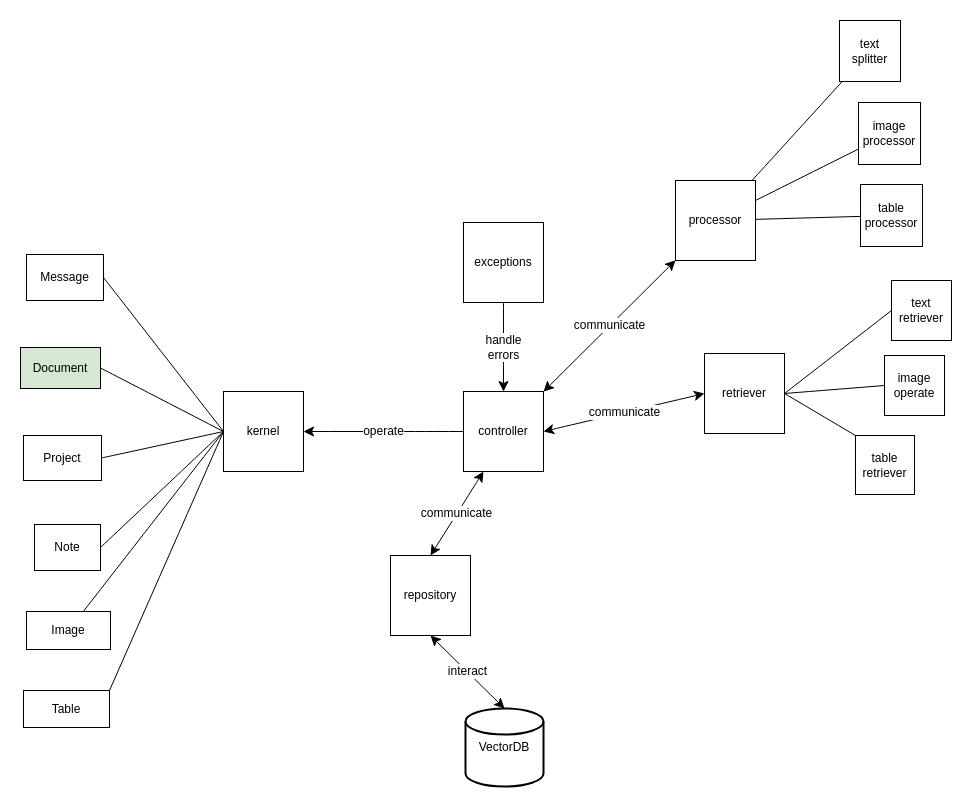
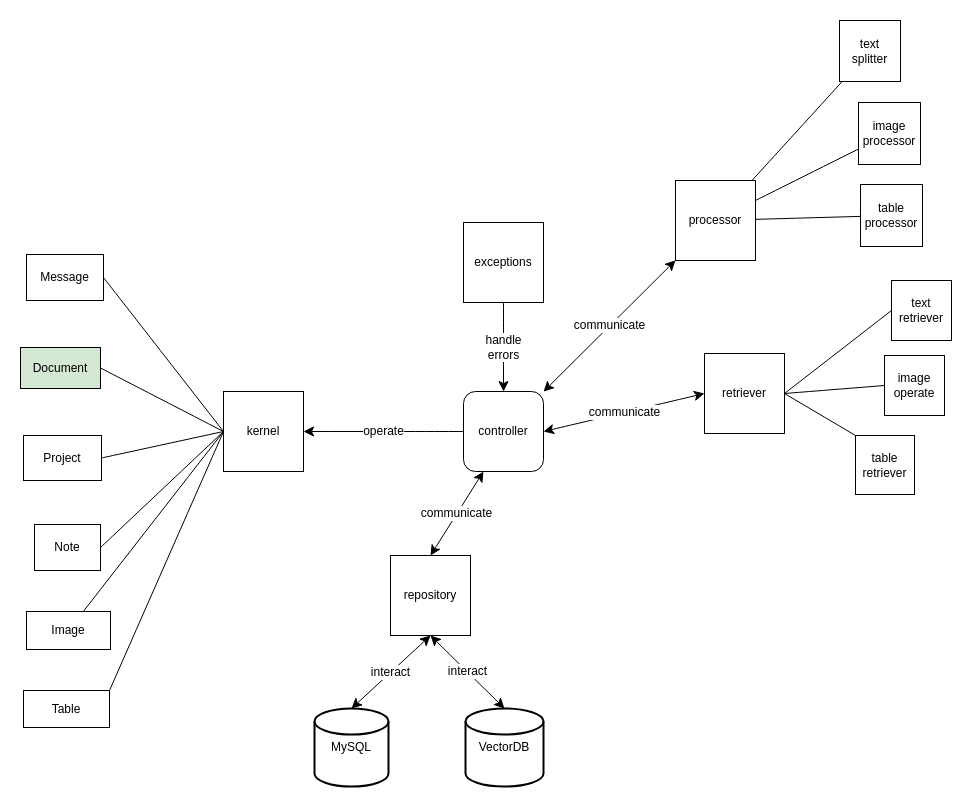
node "controller": shape rectangle -> rounded rectangle
edge "repository" -- "MySQL": added, label "interact"
node "MySQL": added
